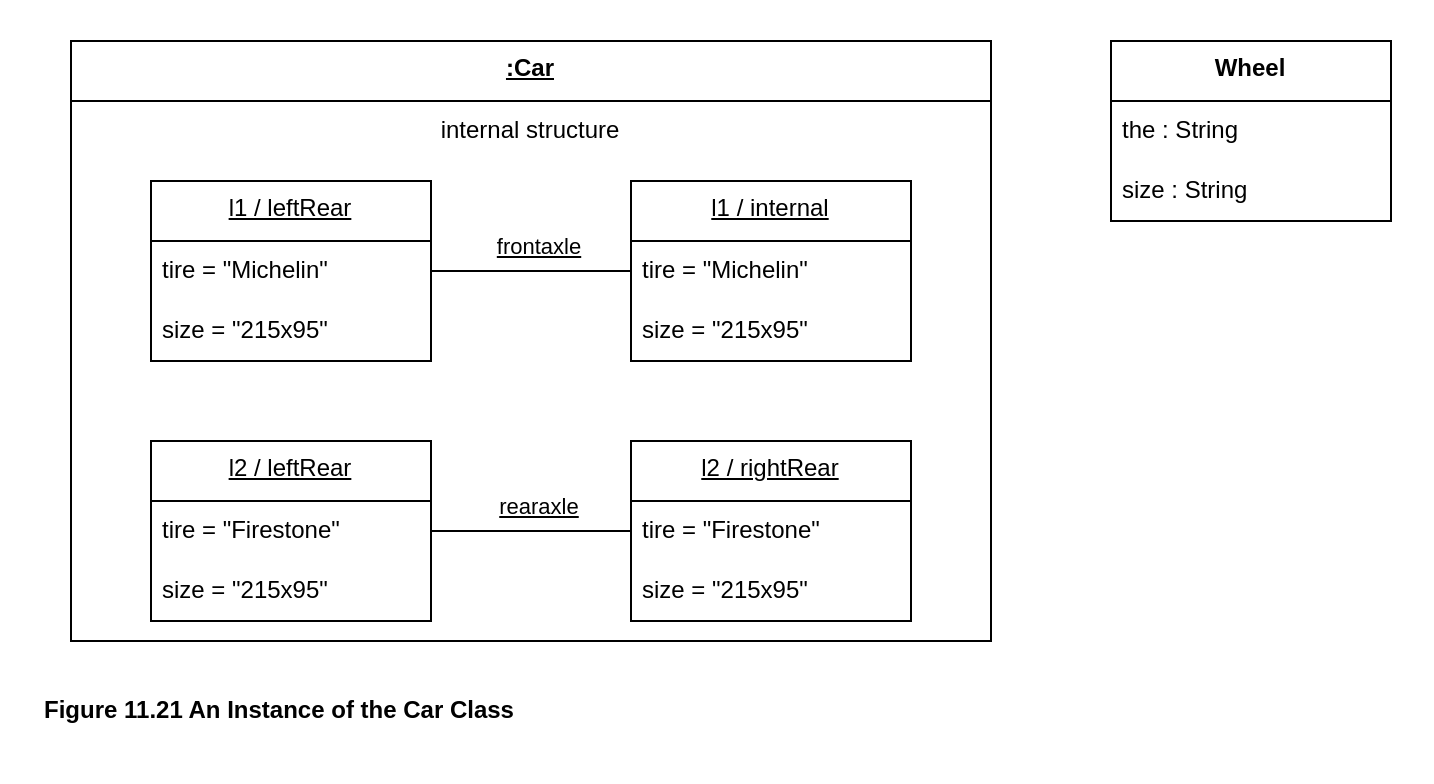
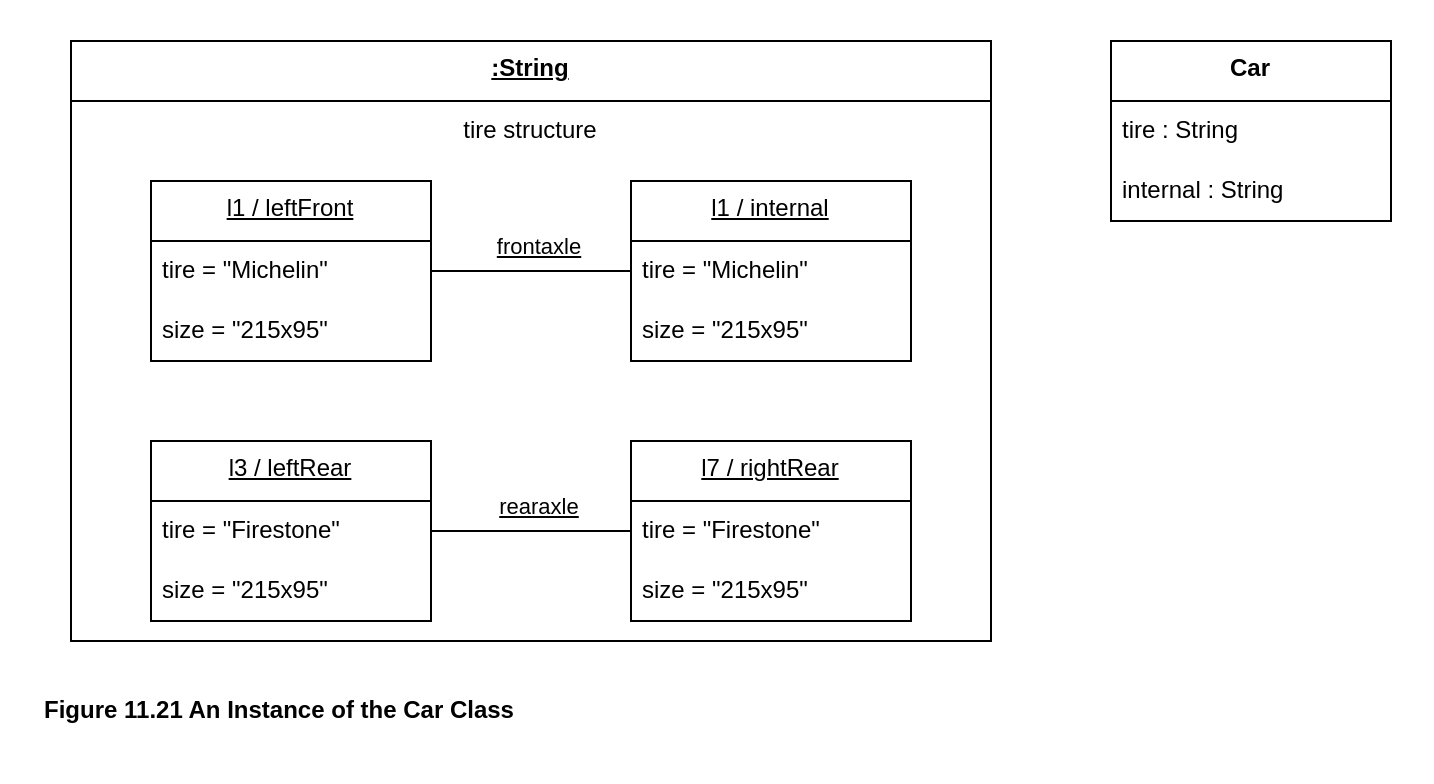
node ":Car": label ":Car" -> ":String"
node "Wheel": label "Wheel" -> "Car"
node "internal structure": label "internal structure" -> "tire structure"
node "the : String": label "the : String" -> "tire : String"
node "size : String": label "size : String" -> "internal : String"
node "l1 / leftRear": label "l1 / leftRear" -> "l1 / leftFront"
node "l2 / leftRear": label "l2 / leftRear" -> "l3 / leftRear"
node "l2 / rightRear": label "l2 / rightRear" -> "l7 / rightRear"
